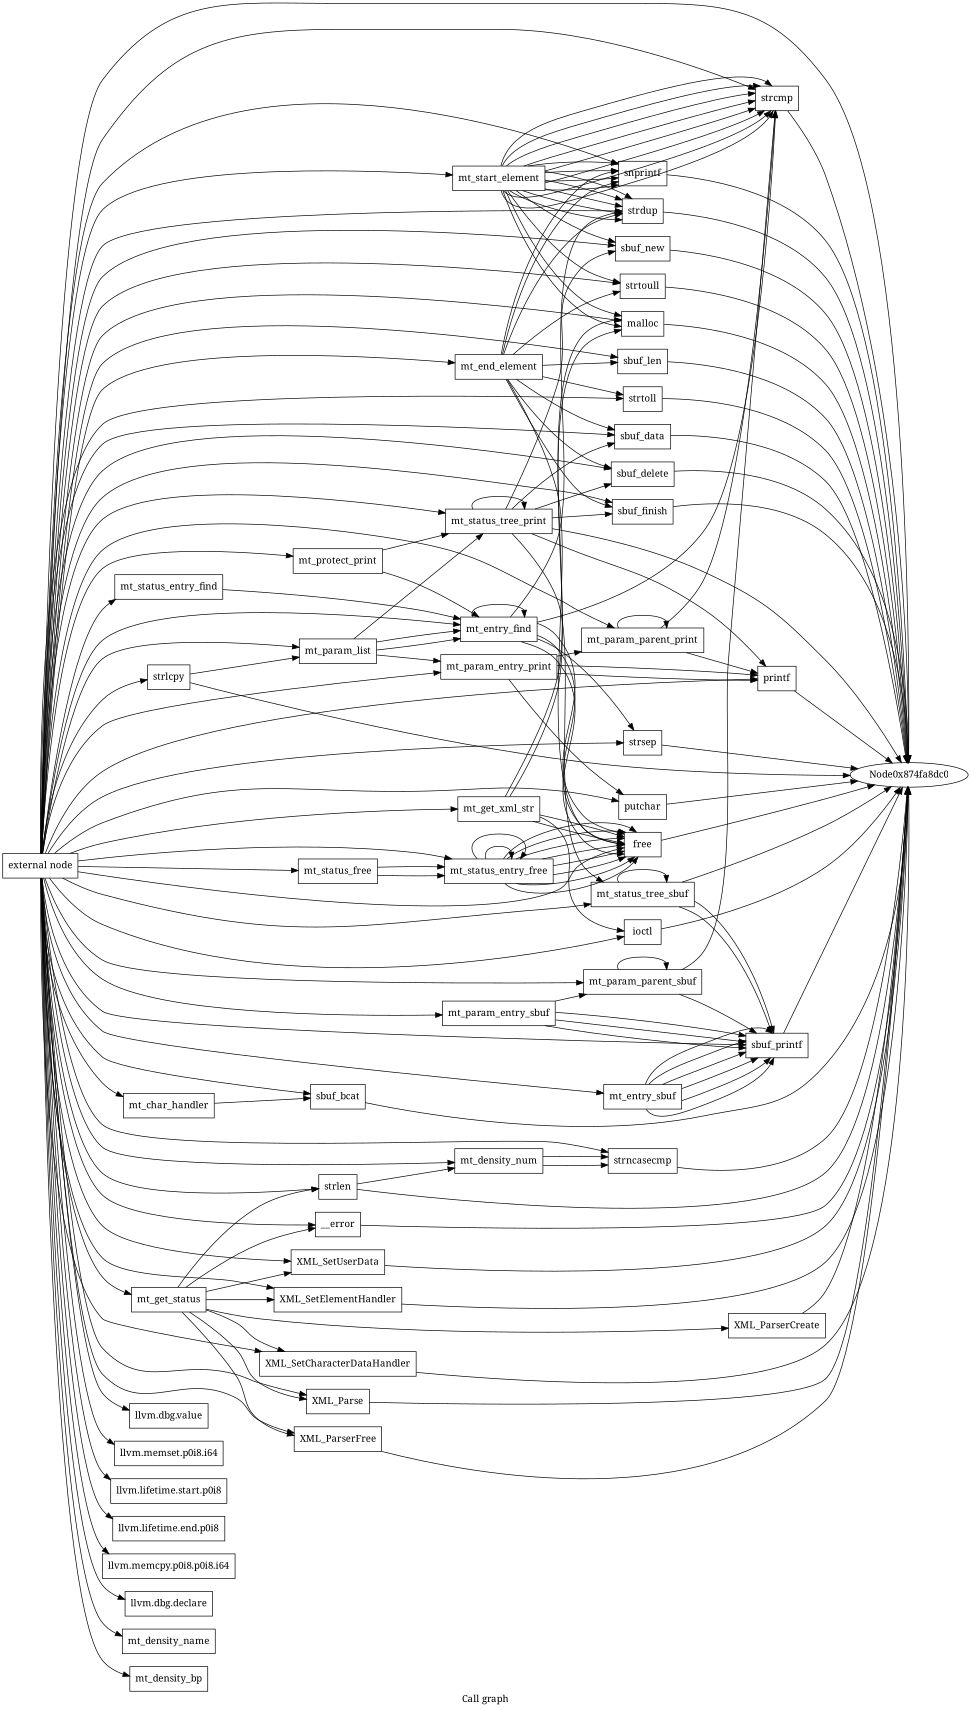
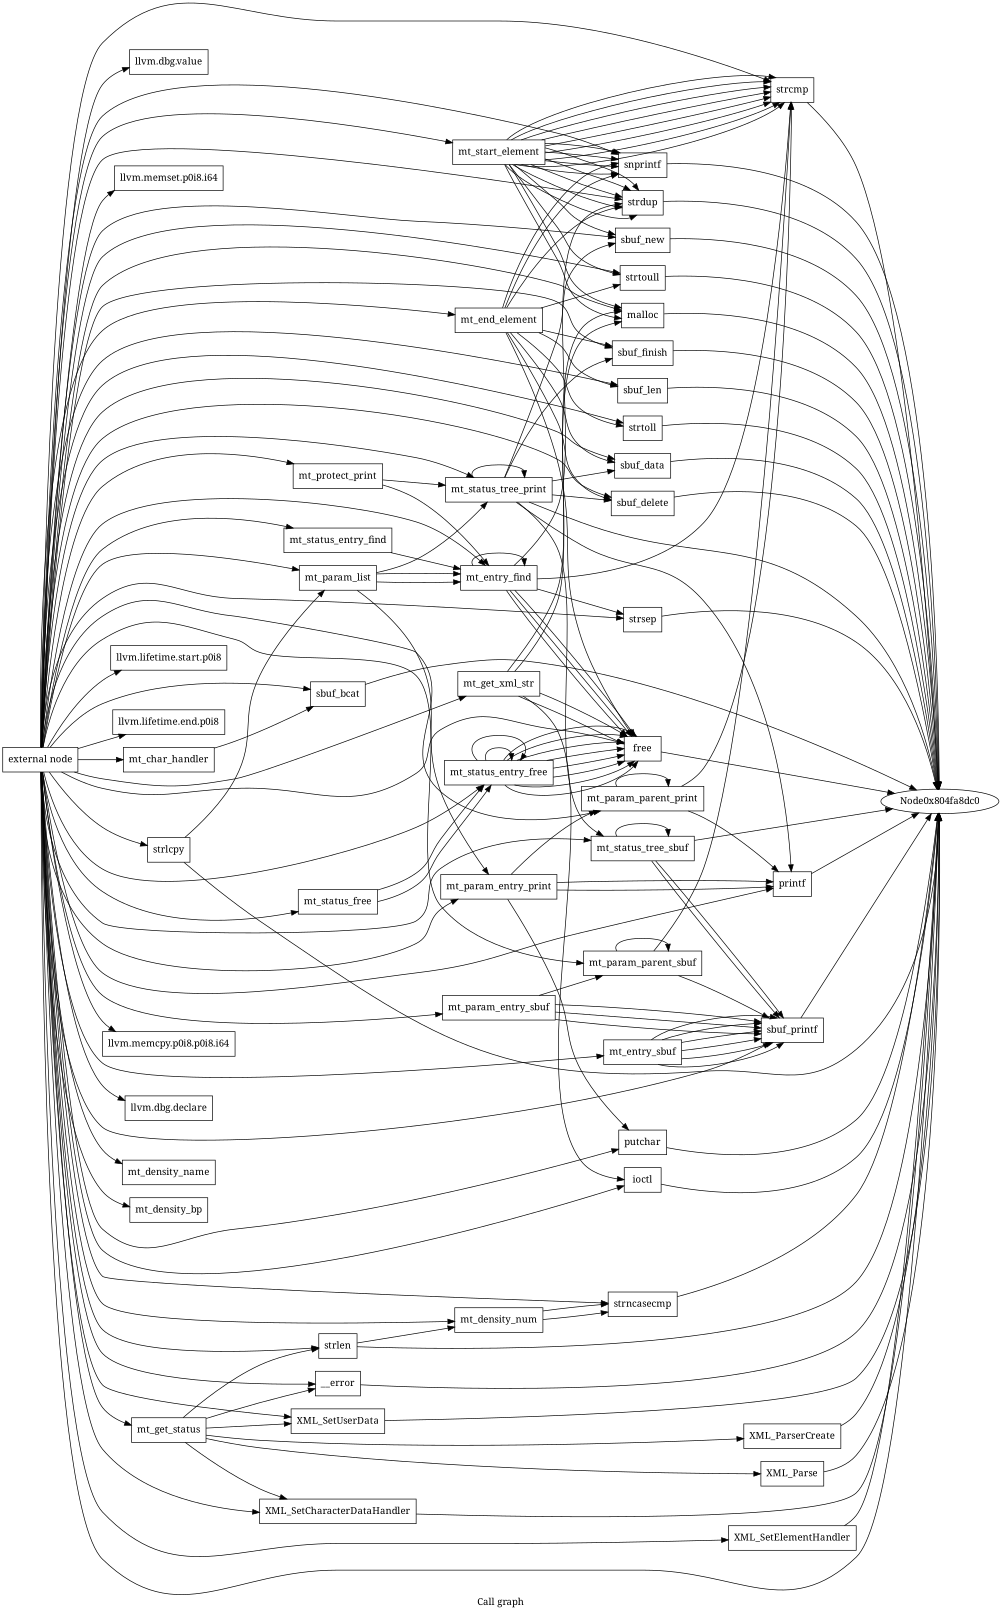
node "Node0x874fa8dc0": label "Node0x874fa8dc0" -> "Node0x804fa8dc0"
edge "mt_get_status" -> "XML_SetElementHandler": removed
edge "external node" -> "XML_Parse": removed
node "XML_ParserFree": removed
